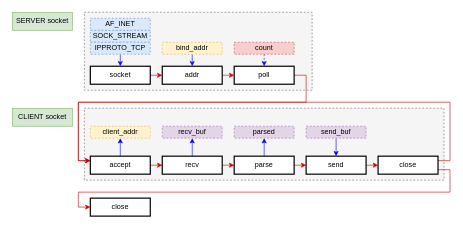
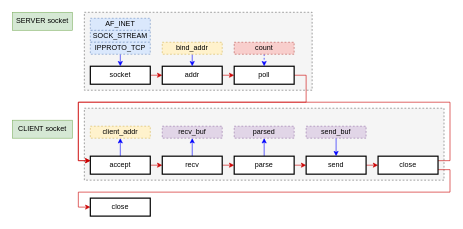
node "CLIENT socket": moved (42, 117) -> (42, 129)
